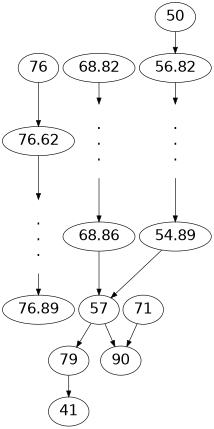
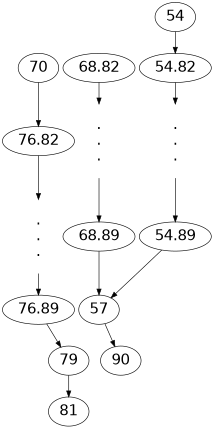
node "50": label "50" -> "54"
node "76": label "76" -> "70"
node "56.82": label "56.82" -> "54.82"
node "76.62": label "76.62" -> "76.82"
node "68.86": label "68.86" -> "68.89"
node "71": removed
edge "57" -> "79": now "76.89" -> "79"
node "41": label "41" -> "81"
